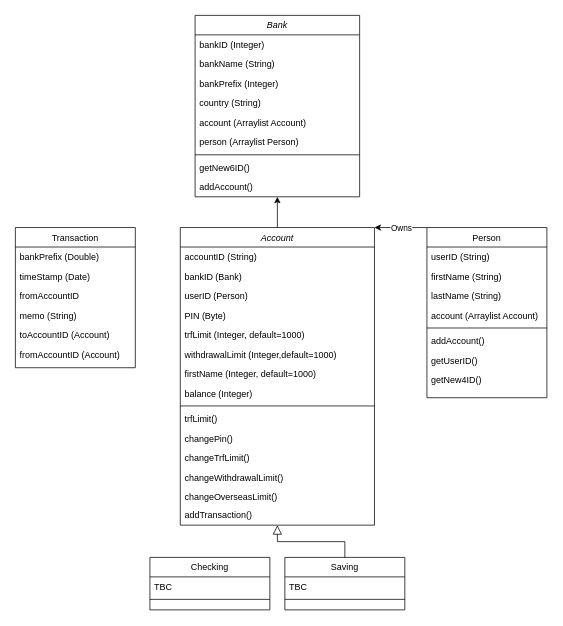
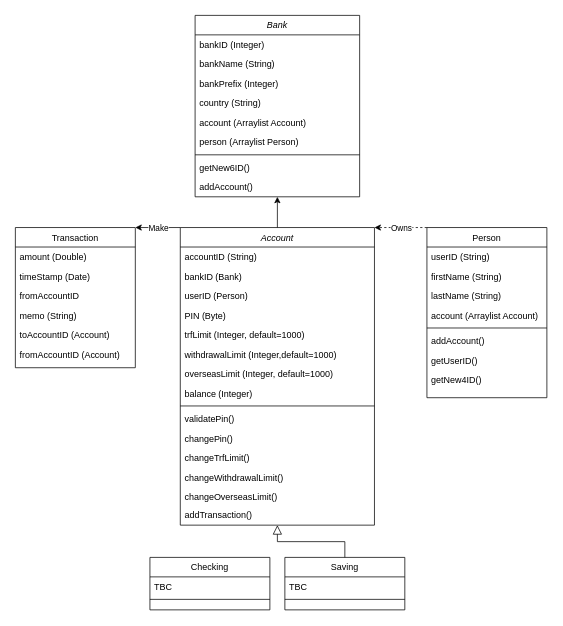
edge "Account" -> "Transaction": added, labels "Own", "Make"
edge "Person" -> "Account": style solid -> dashed
node "bankPrefix (Double)": label "bankPrefix (Double)" -> "amount (Double)"
node "firstName (Integer, default=1000)": label "firstName (Integer, default=1000)" -> "overseasLimit (Integer, default=1000)"
node "trfLimit()": label "trfLimit()" -> "validatePin()"
